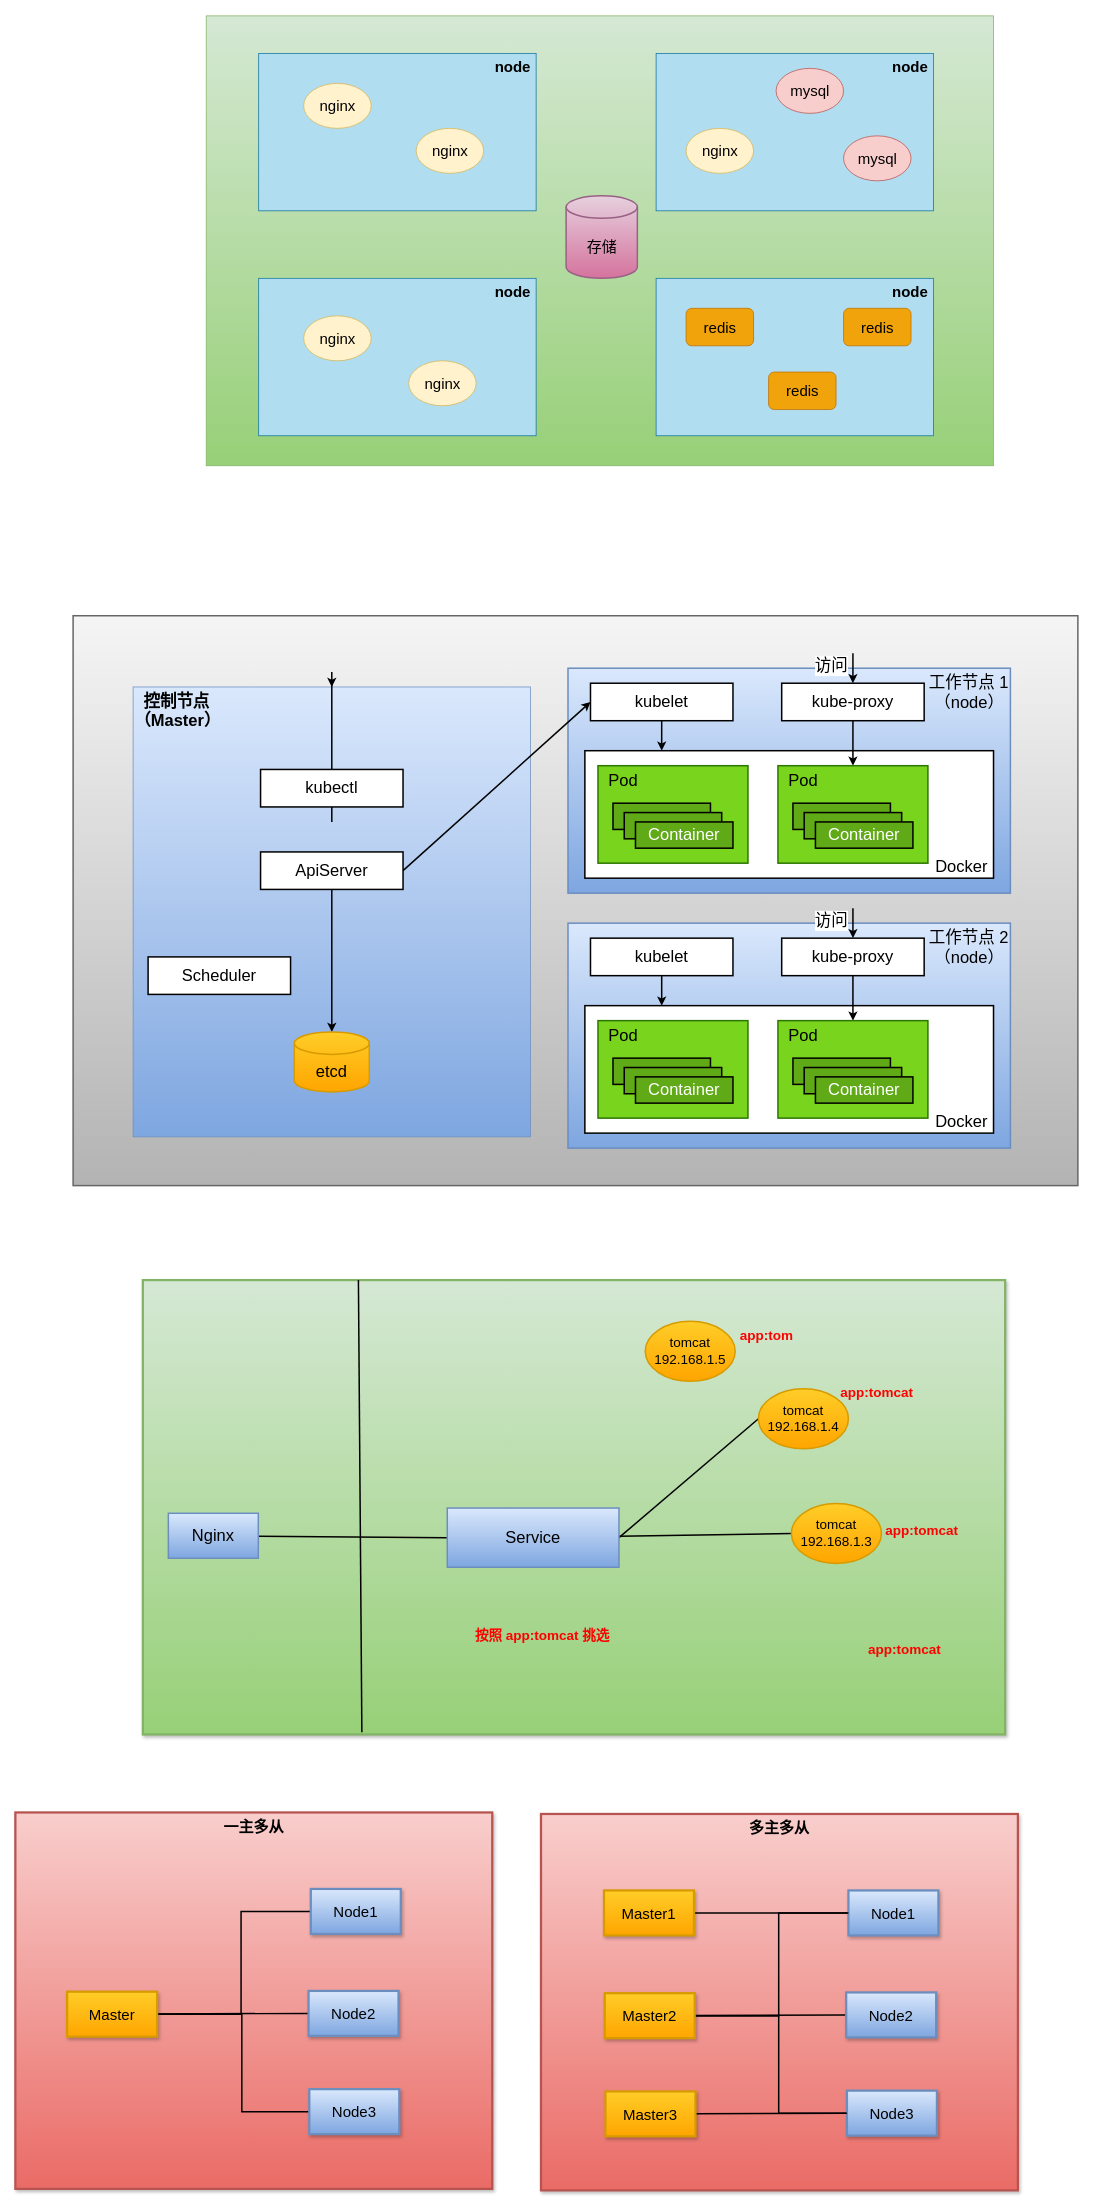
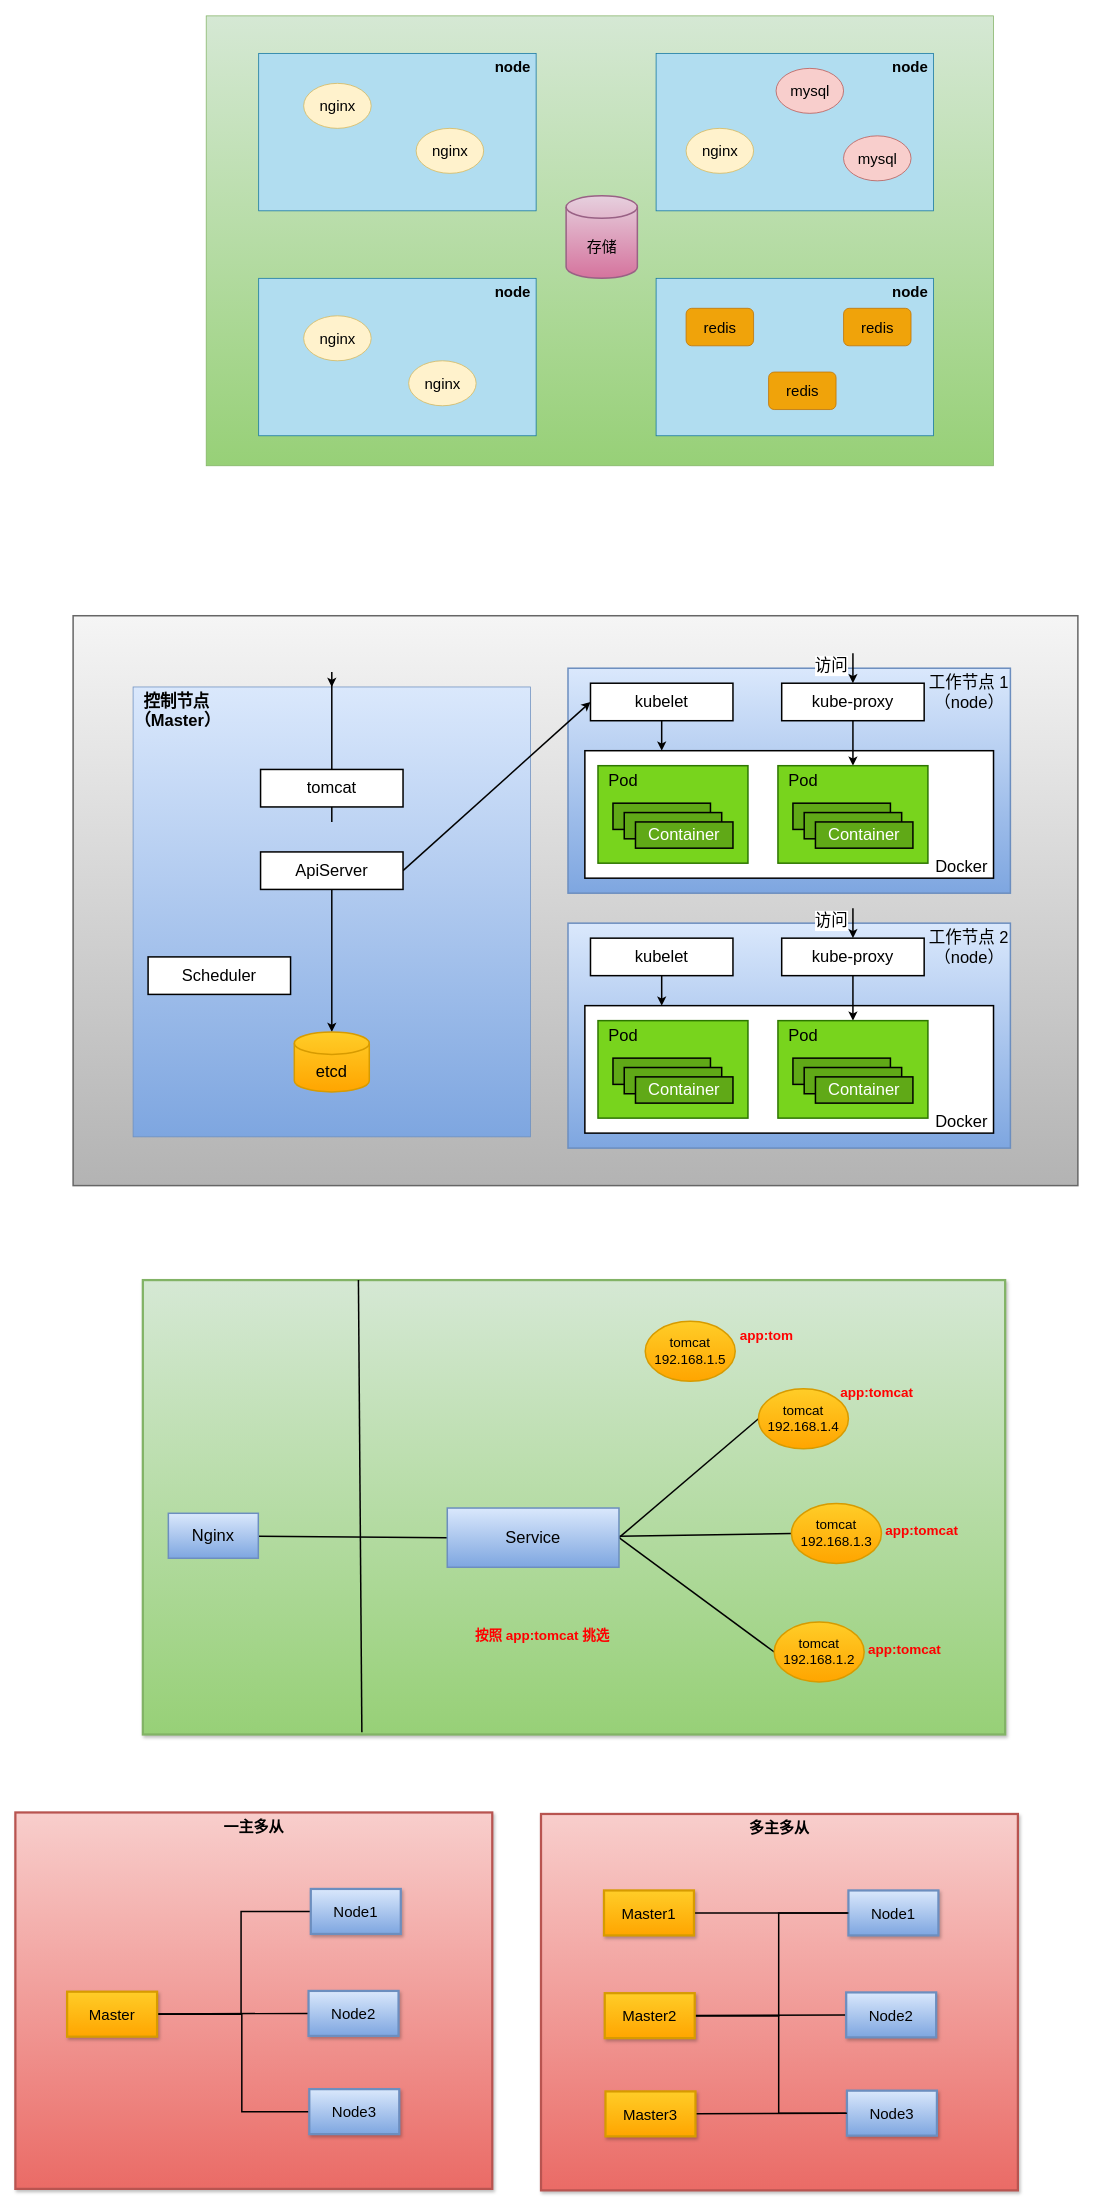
node "kubectl": label "kubectl" -> "tomcat"
edge "Service" -- "tomcat192.168.1.2": added
node "tomcat192.168.1.2": added
